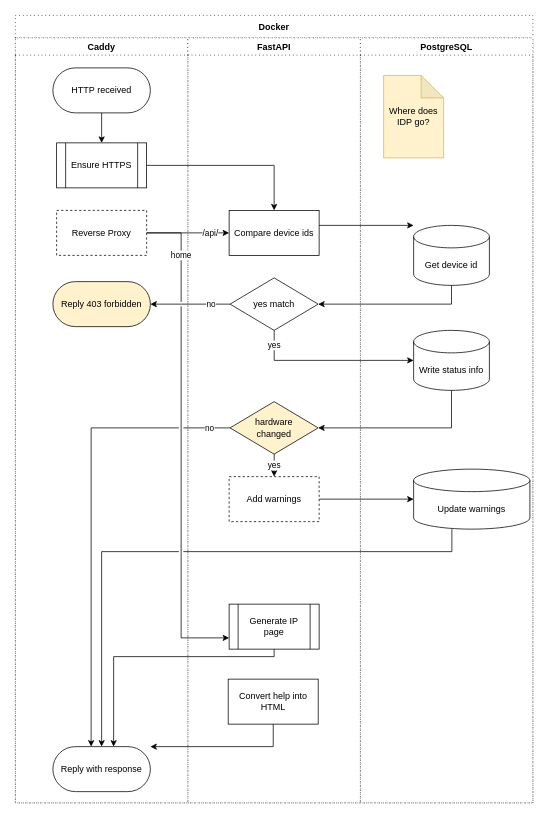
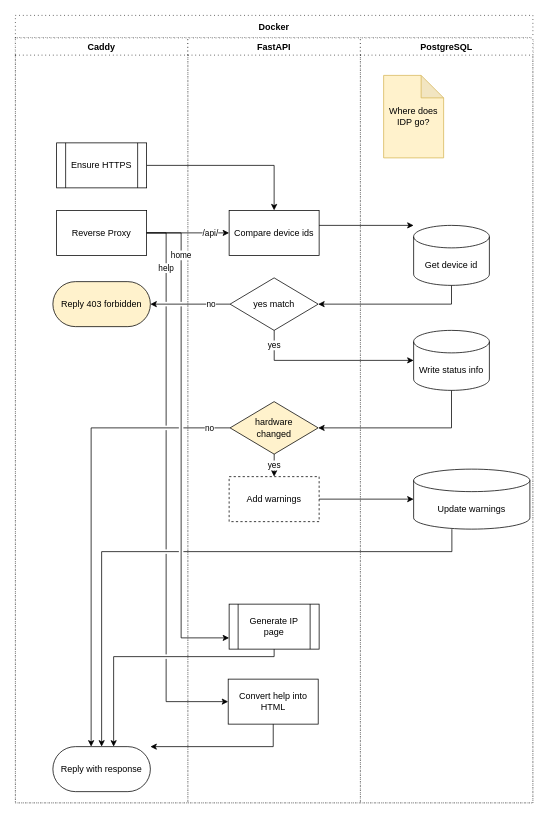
node "HTTP received": removed
edge "HTTP received" -> "Ensure HTTPS": removed
node "Reverse Proxy": style dashed -> solid
edge "Reverse Proxy" -> "Convert help into HTML": added, label "help"
